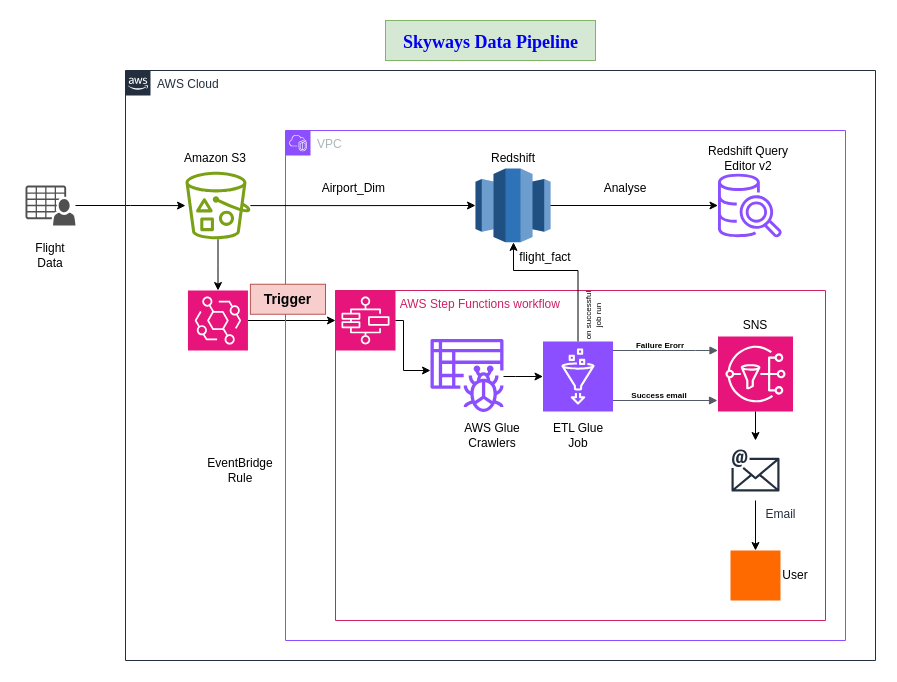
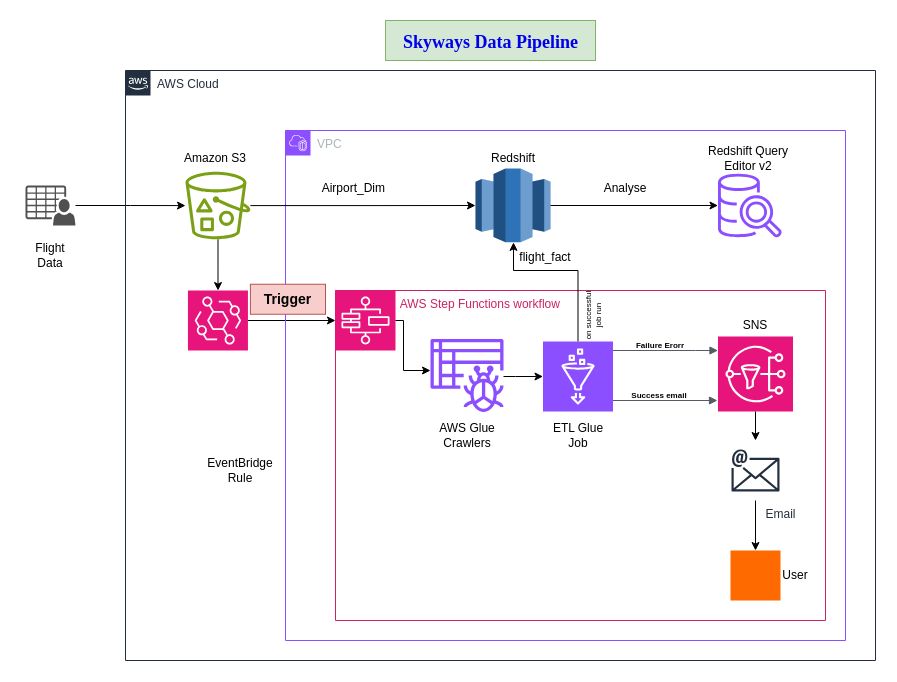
node "AWS Glue Crawlers": moved (492, 436) -> (467, 436)
